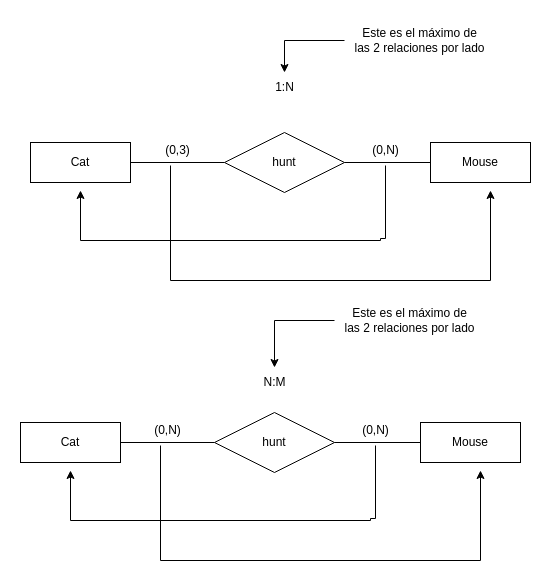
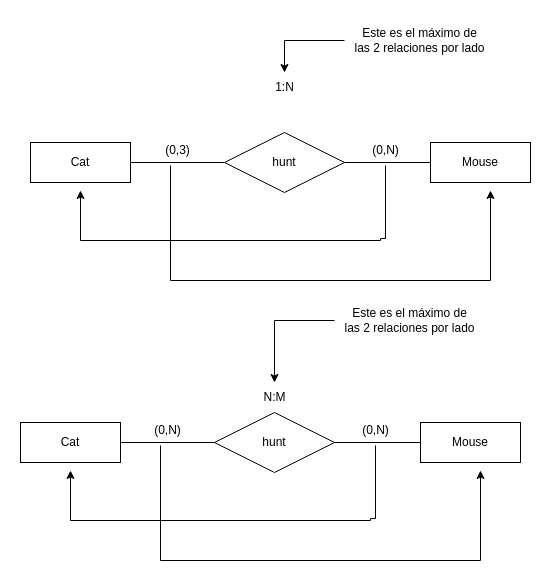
node "N:M": moved (275, 383) -> (275, 398)
